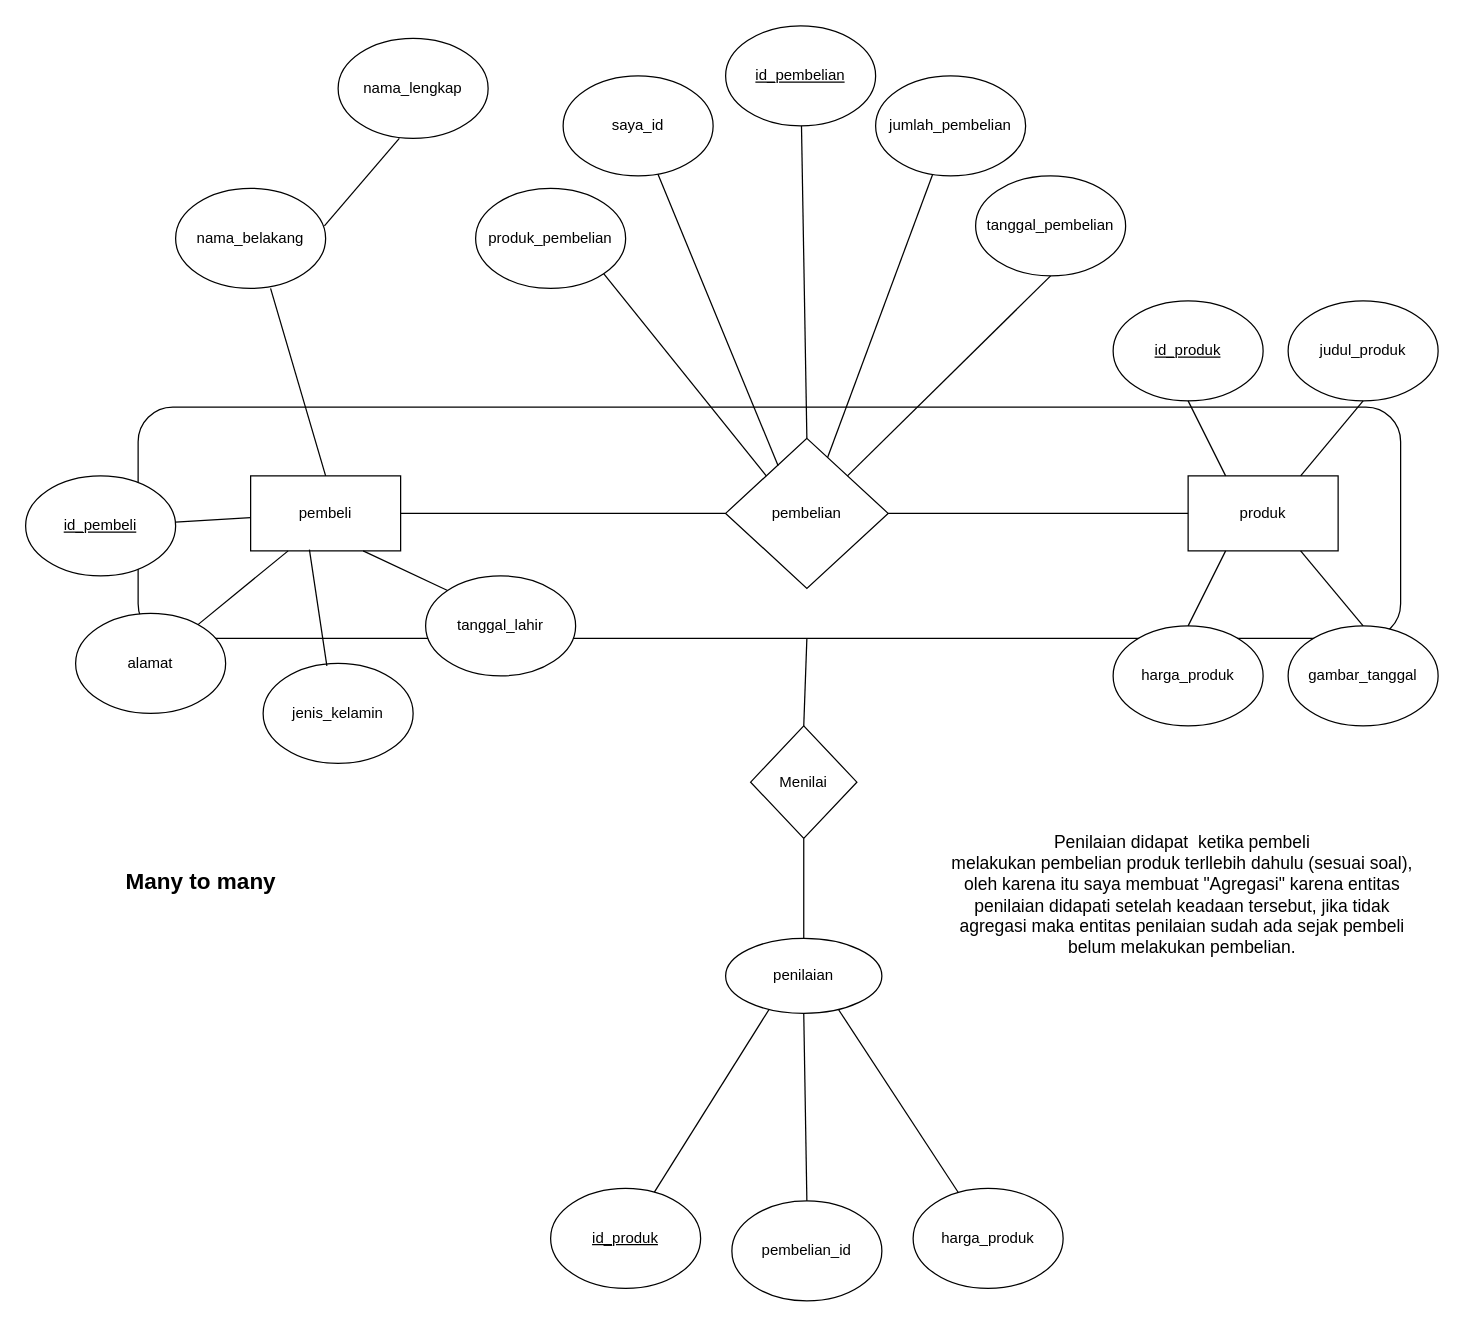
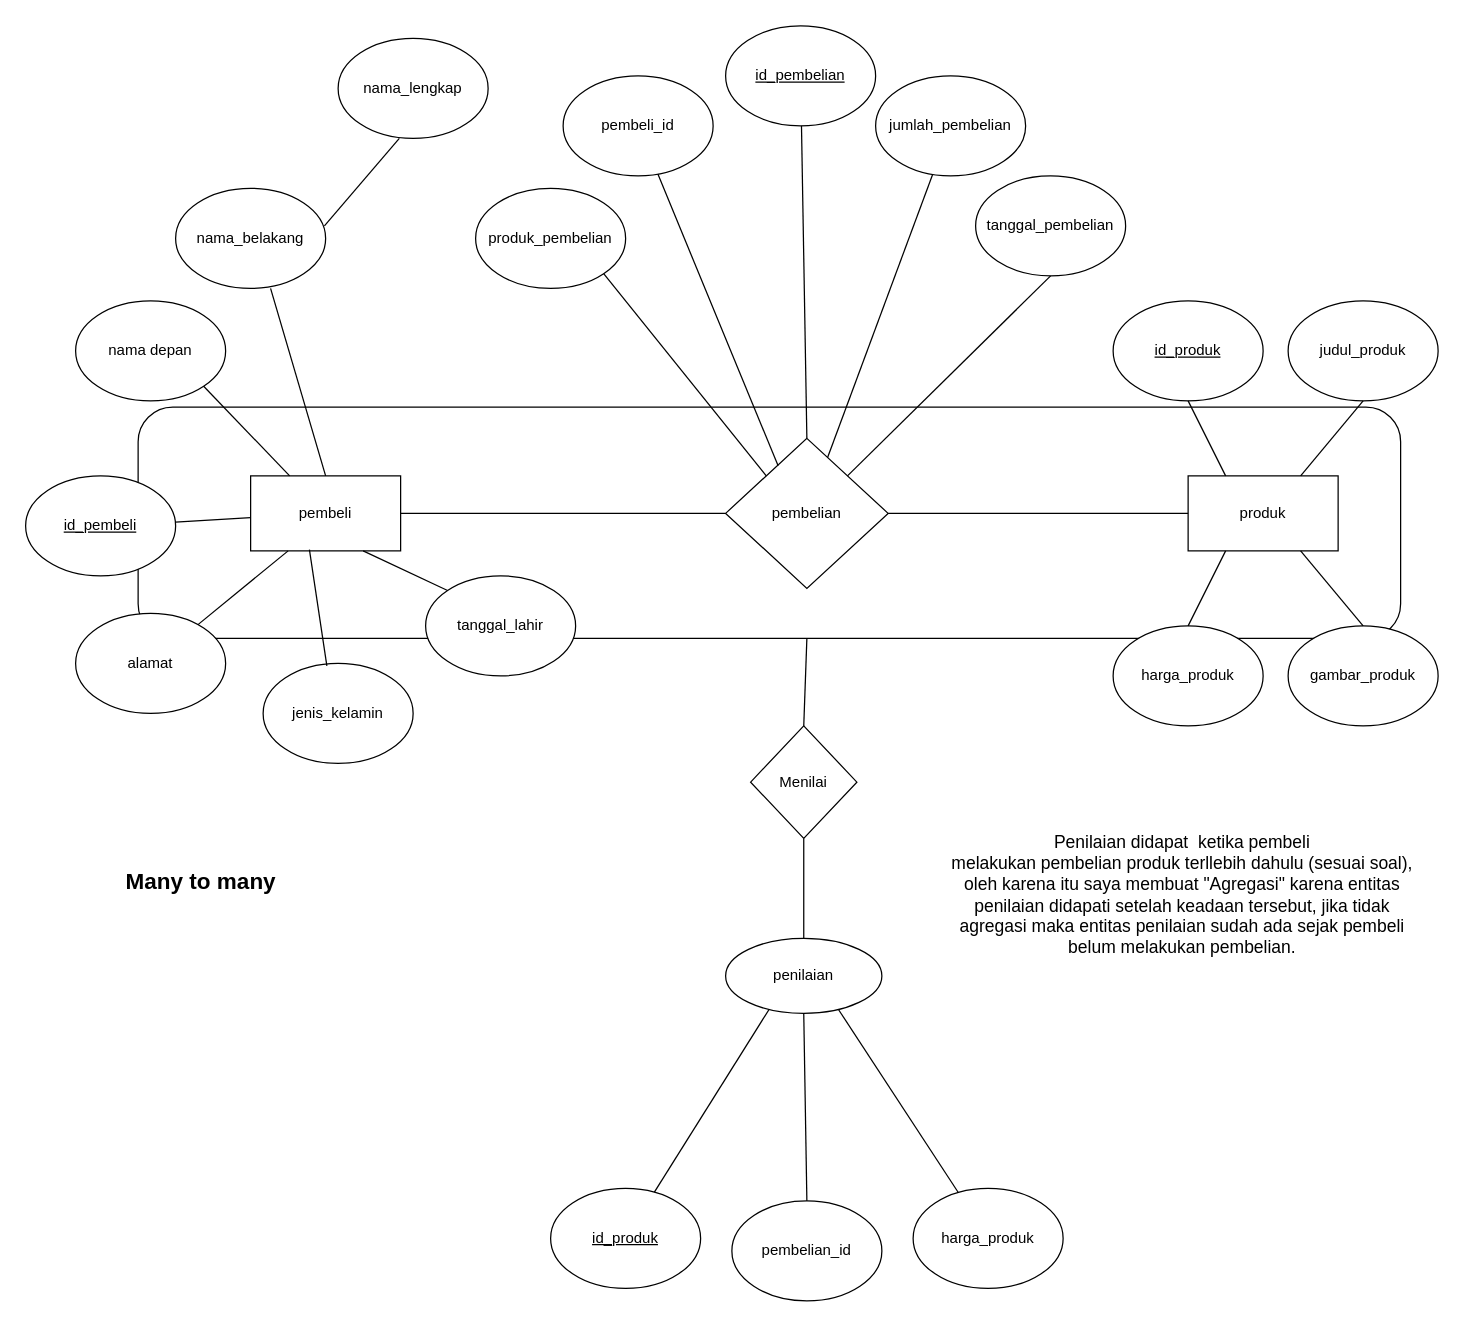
node "saya_id": label "saya_id" -> "pembeli_id"
node "nama depan": added
edge "nama depan" -- "pembeli": added
node "gambar_tanggal": label "gambar_tanggal" -> "gambar_produk"
